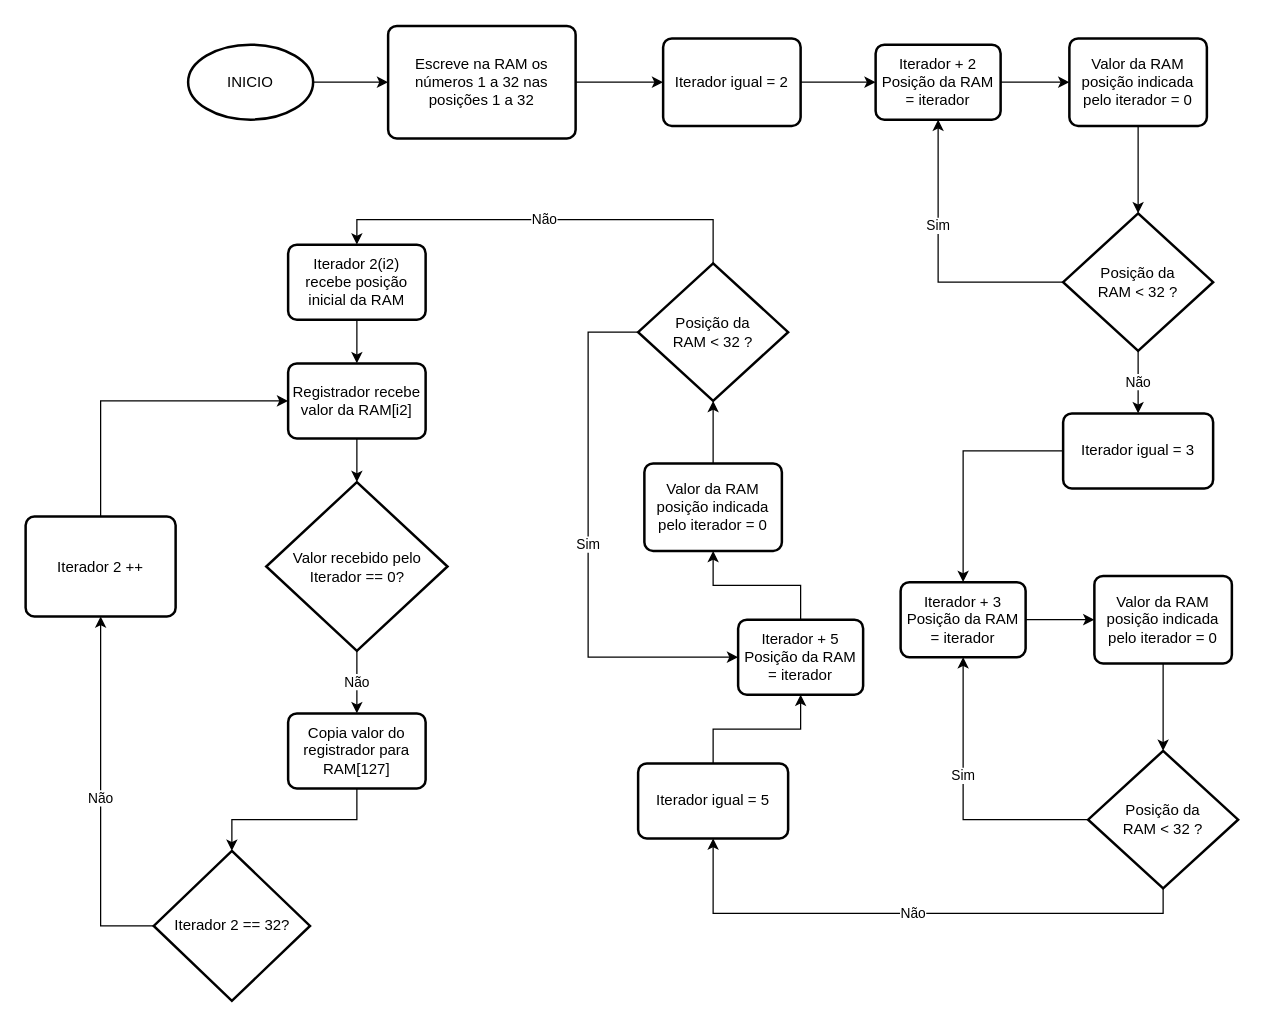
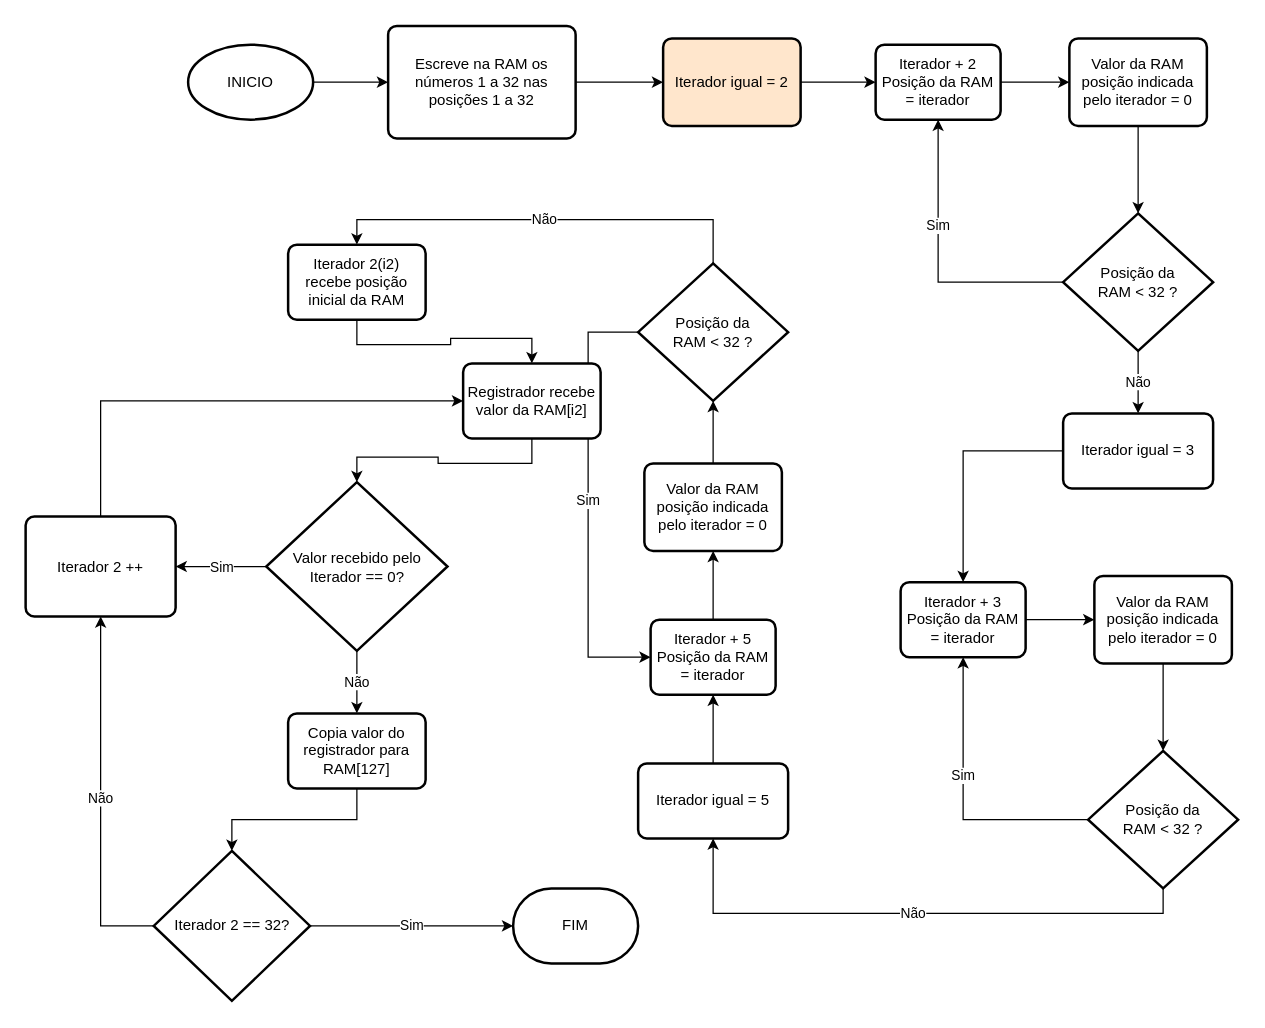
node "Iterador igual = 2": fillcolor #ffffff -> #ffe6cc
node "Registrador recebe valor da RAM[i2]": moved (357, 401) -> (532, 401)
edge "Valor recebido pelo Iterador == 0?" -> "Iterador 2 ++": added, label "Sim"
node "Iterador + 5 Posição da RAM = iterador": moved (801, 657) -> (713, 657)
edge "Iterador 2 == 32?" -> "FIM": added, label "Sim"
node "FIM": added
